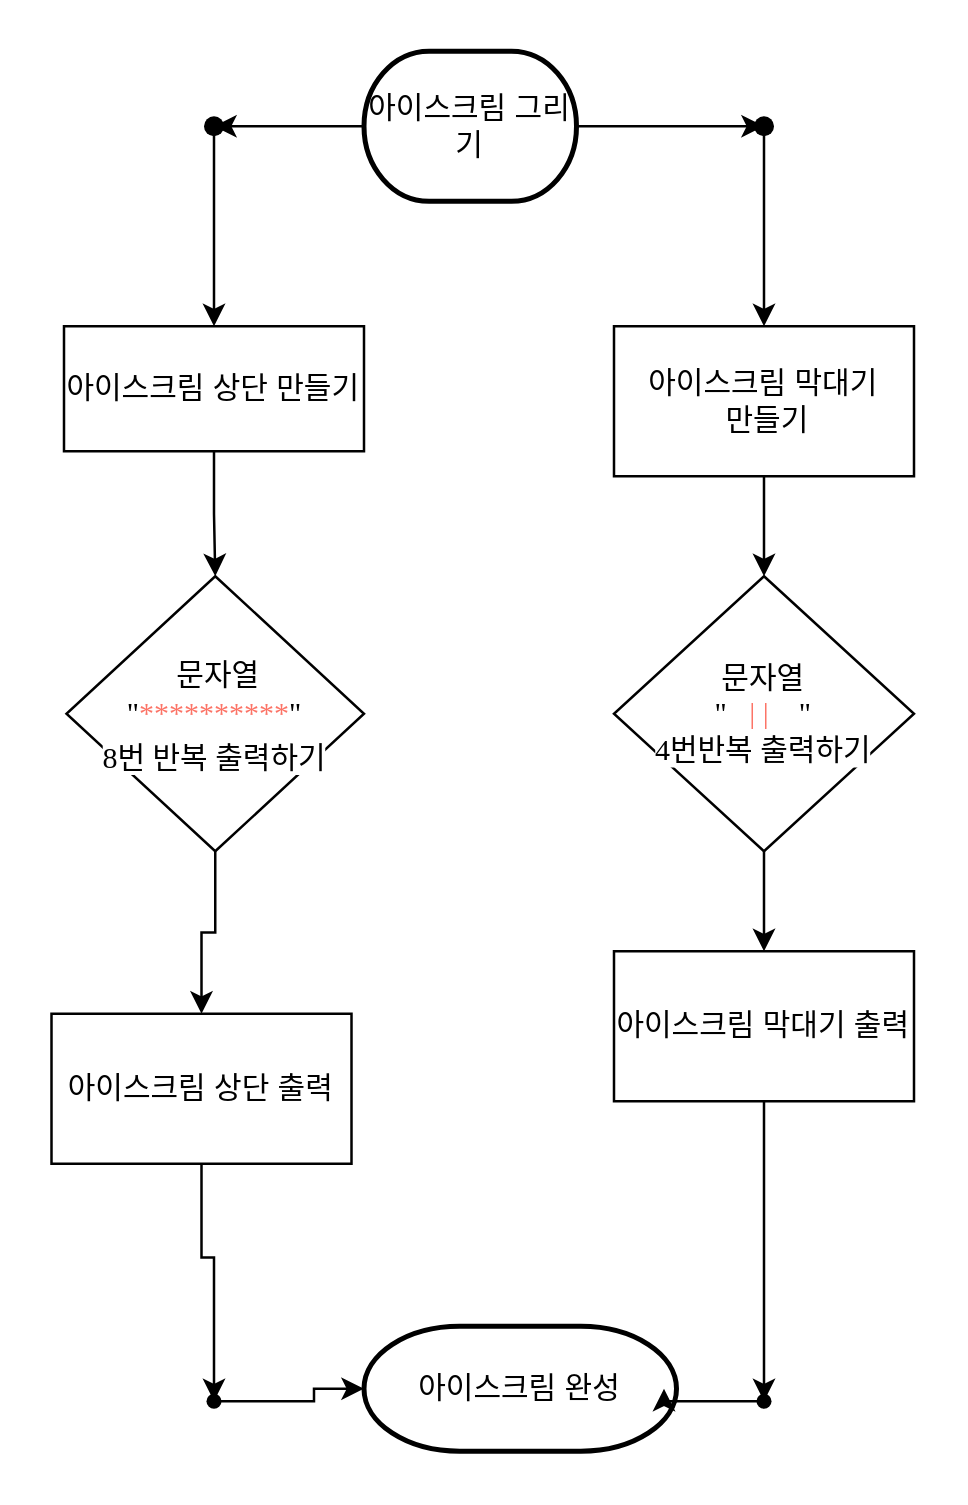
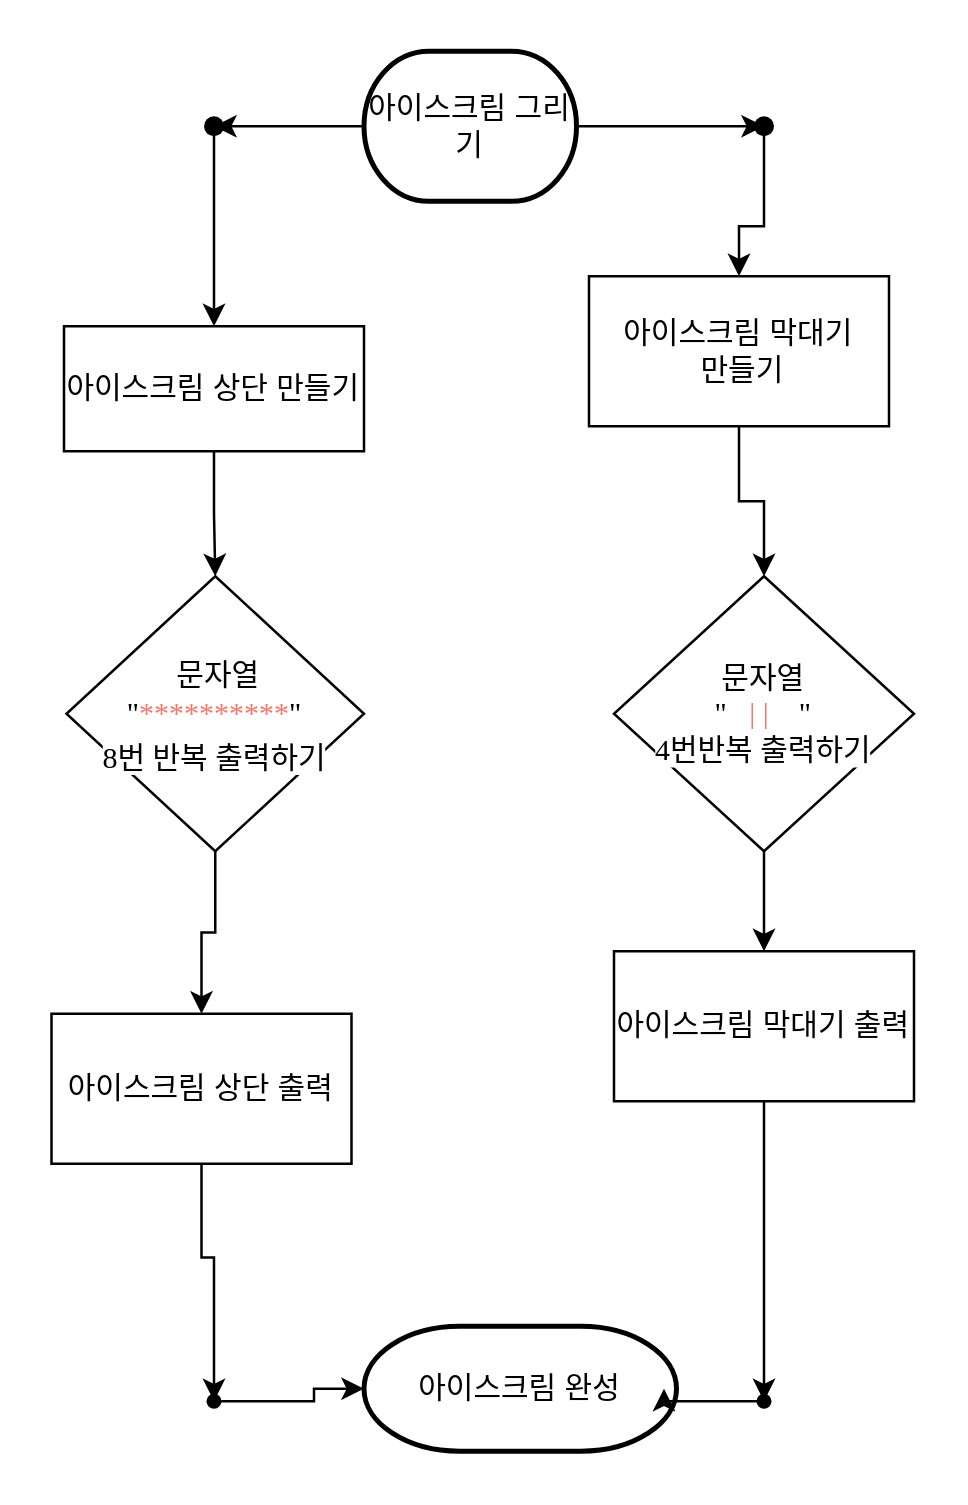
node "아이스크림 막대기 만들기": moved (764, 401) -> (739, 351)
